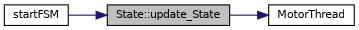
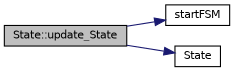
edge "startFSM" -> "State::update_State": reversed
node "MotorThread": label "MotorThread" -> "State"
